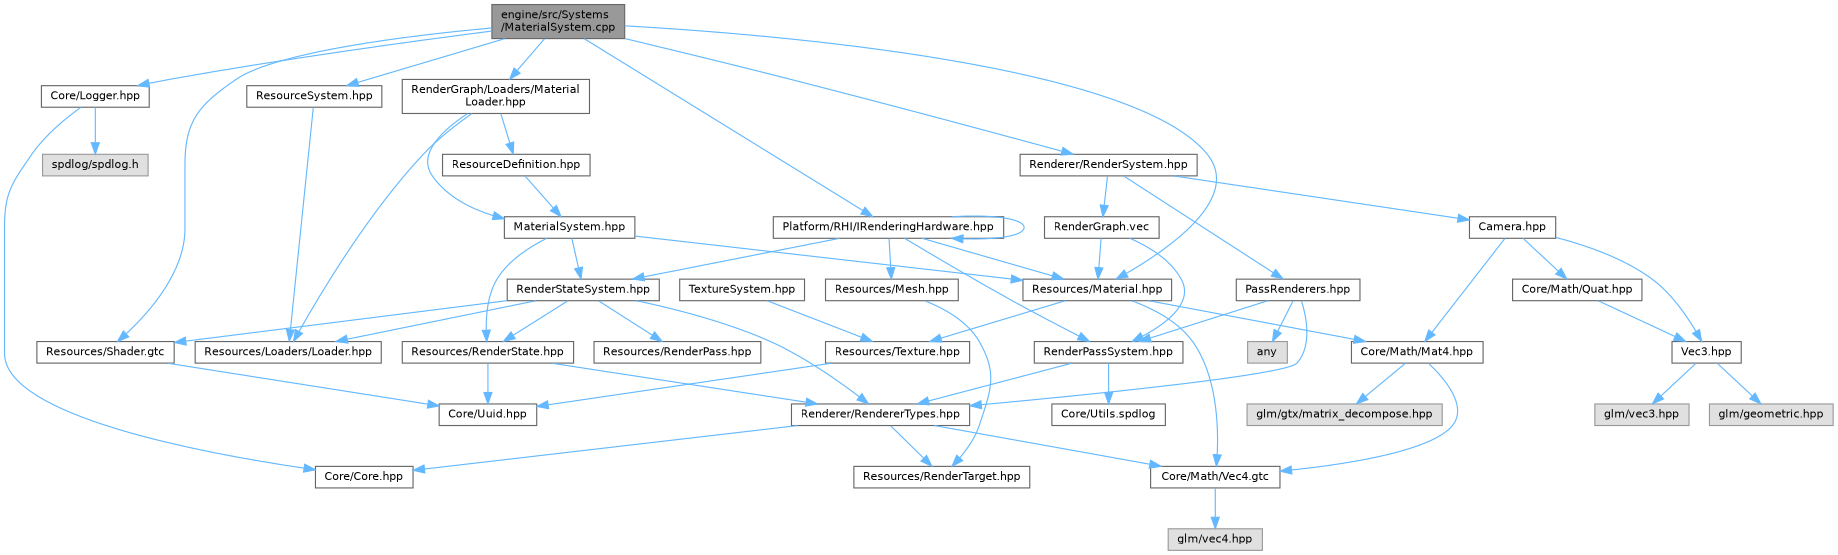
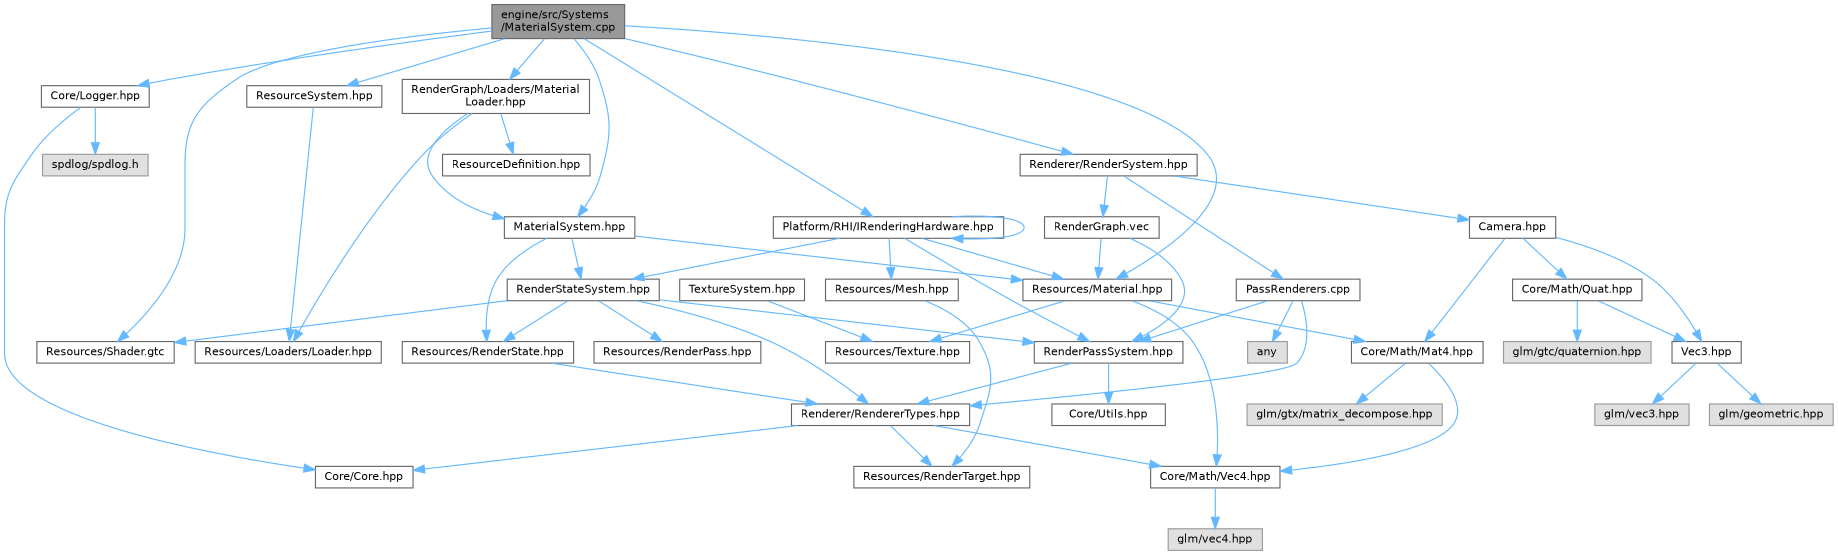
edge "ResourceDefinition.hpp" -> "MaterialSystem.hpp": now "engine/src/Systems /MaterialSystem.cpp" -> "MaterialSystem.hpp"
node "PassRenderers.hpp": label "PassRenderers.hpp" -> "PassRenderers.cpp"
edge "RenderStateSystem.hpp" -> "Resources/Loaders/Loader.hpp": now "RenderStateSystem.hpp" -> "RenderPassSystem.hpp"
node "glm/gtc/quaternion.hpp": added
node "Core/Uuid.hpp": removed
node "Core/Utils.spdlog": label "Core/Utils.spdlog" -> "Core/Utils.hpp"
node "Core/Math/Vec4.gtc": label "Core/Math/Vec4.gtc" -> "Core/Math/Vec4.hpp"
